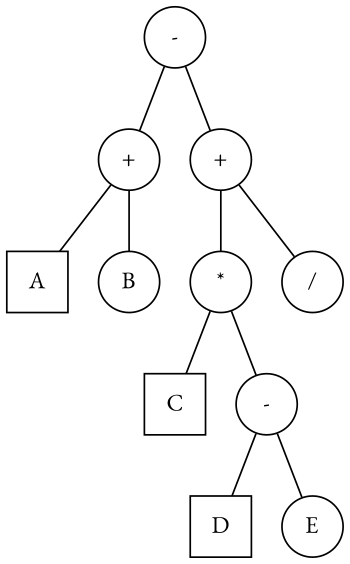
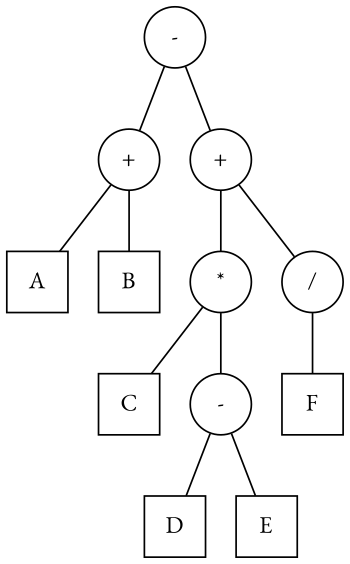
node "B": shape circle -> square
node "F": added
node "E": shape circle -> square
